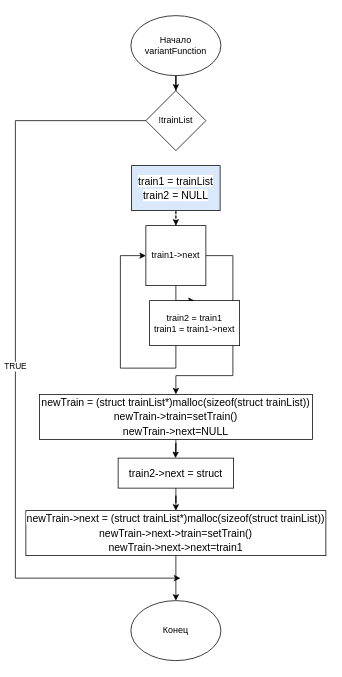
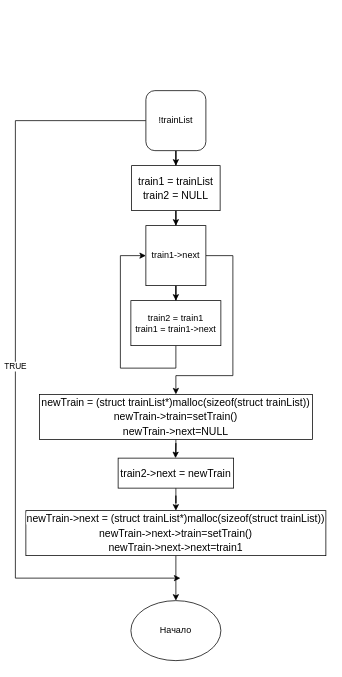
node "Начало variantFunction": removed
edge "Начало variantFunction" -> "!trainList": removed
node "!trainList": shape diamond -> rounded rectangle
edge "!trainList" -> "train1 = trainList train2 = NULL": added
node "train1 = trainList train2 = NULL": fillcolor #dae8fc -> #ffffff
edge "train1 = trainList train2 = NULL" -> "train1->next": style dashed -> solid
node "train2 = train1 train1 = train1->next": moved (195, 323) -> (176, 323)
node "train2->next = struct": label "train2->next = struct" -> "train2->next = newTrain"
node "Конец": label "Конец" -> "Начало"
